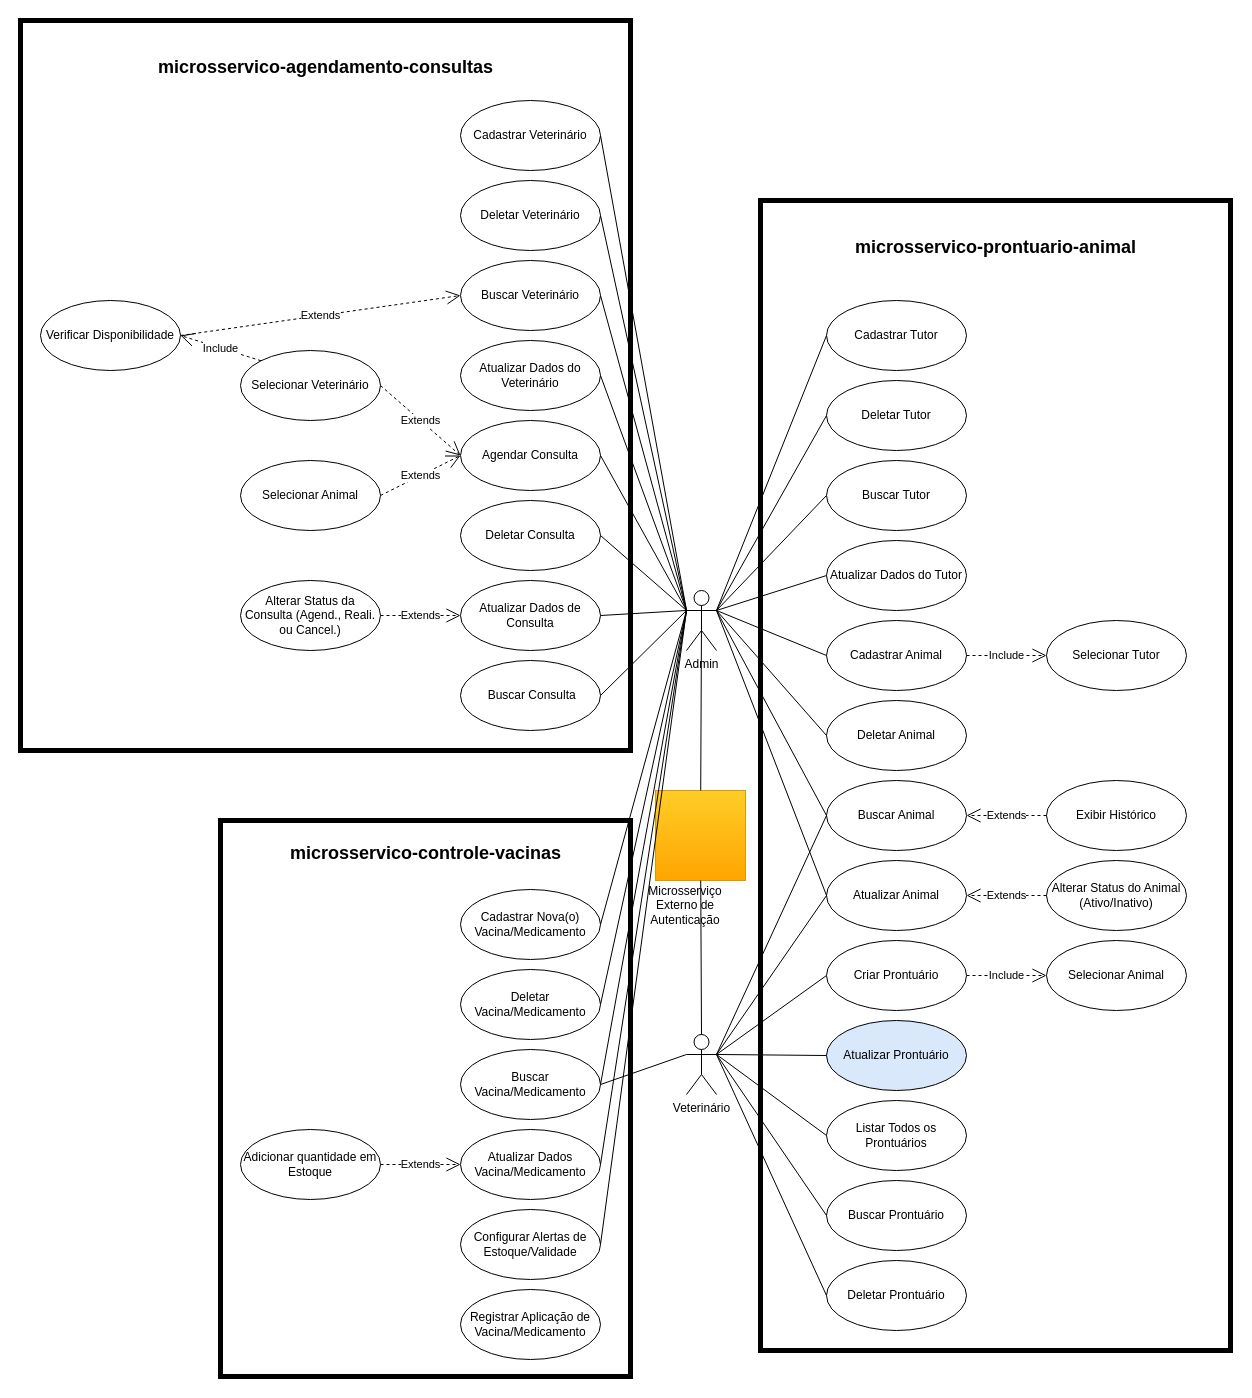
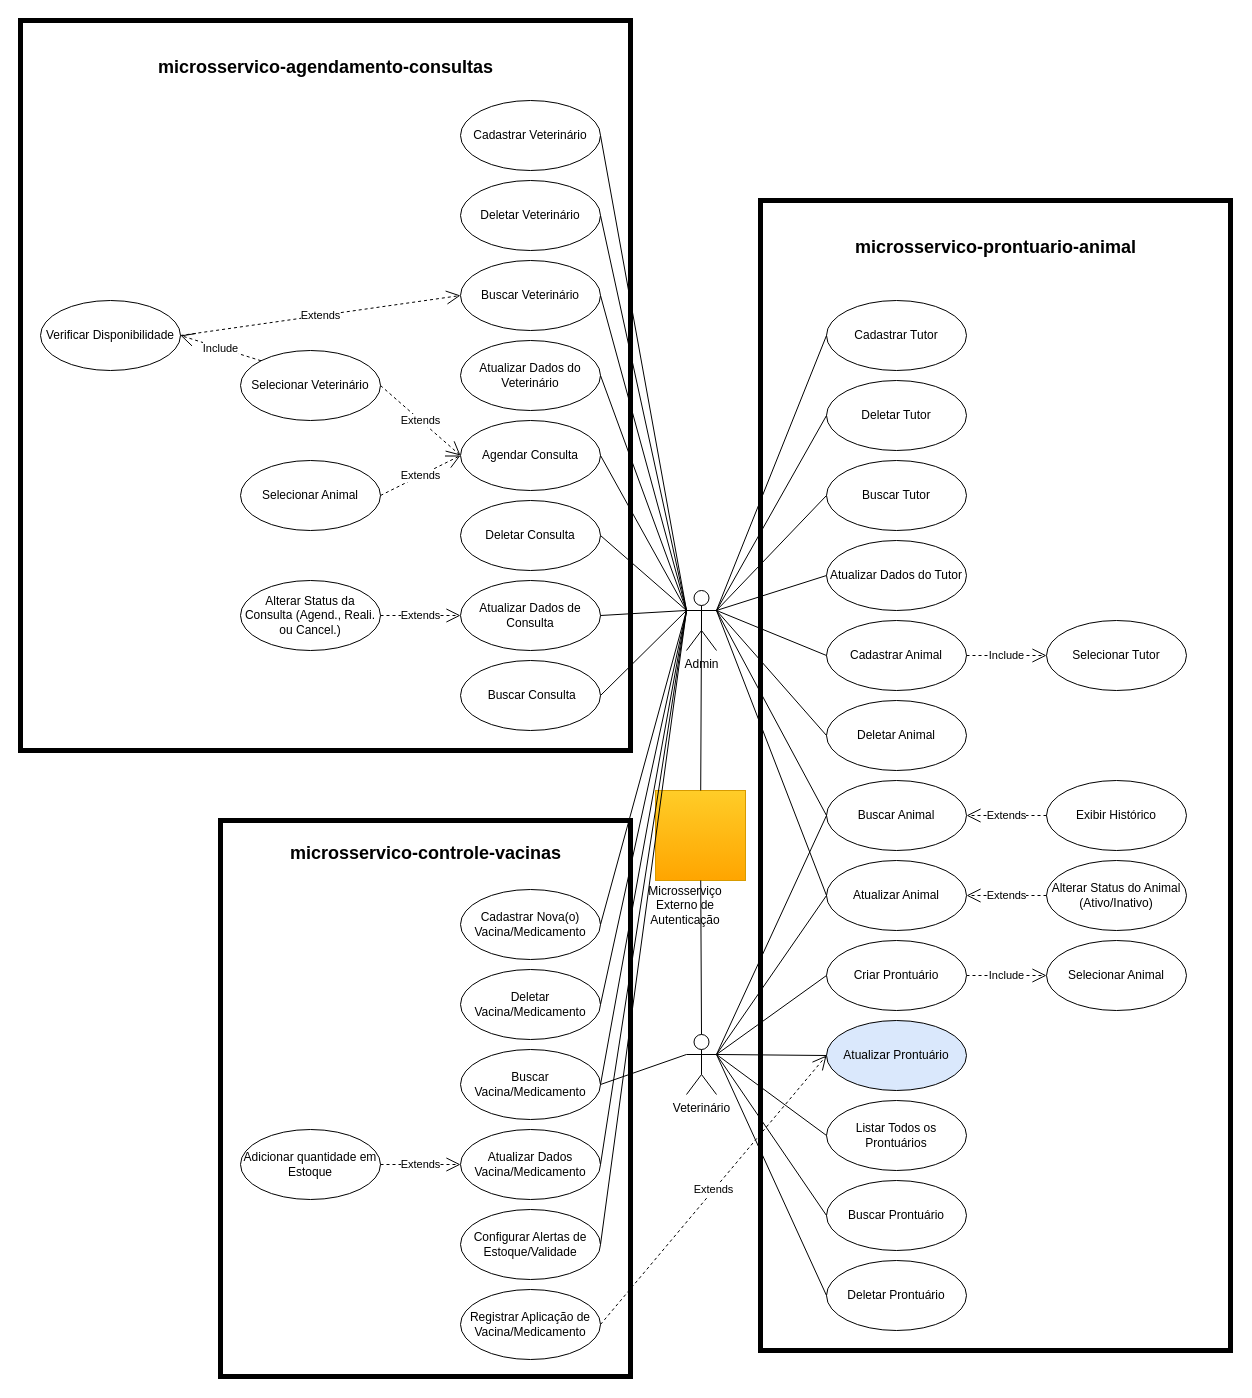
edge "Registrar Aplicação de Vacina/Medicamento" -> "Atualizar Prontuário": added, label "Extends"
